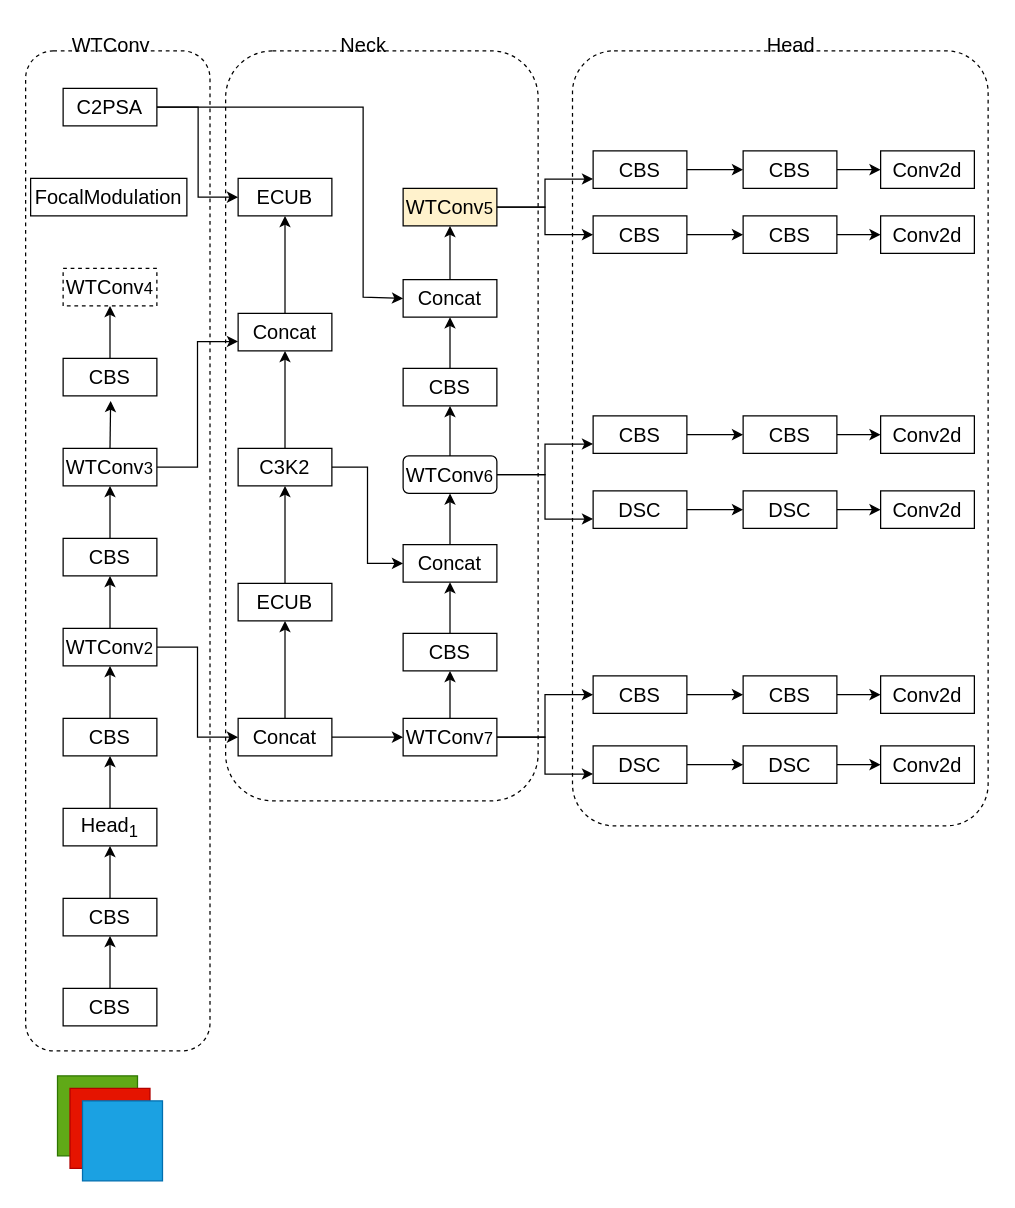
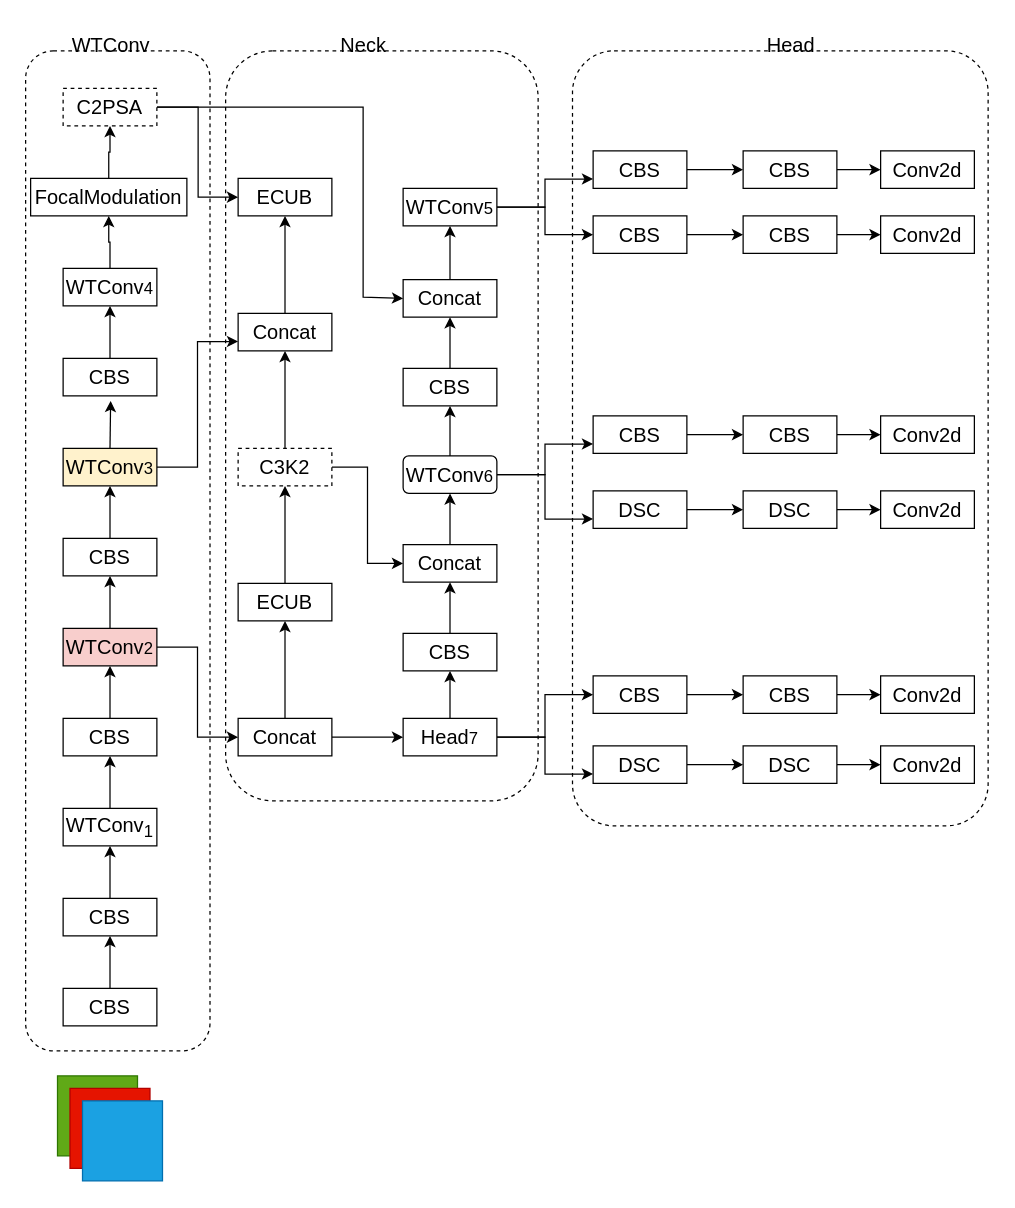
node "C2PSA": style solid -> dashed
edge "FocalModulation" -> "C2PSA": added
node "WTConv5": fillcolor #fff2cc -> #ffffff
edge "WTConv4" -> "FocalModulation": added
node "WTConv4": style dashed -> solid
node "WTConv3": fillcolor #ffffff -> #fff2cc
node "C3K2": style solid -> dashed
node "WTConv2": fillcolor #ffffff -> #f8cecc
node "WTConv7": label "WTConv7" -> "Head7"
node "Head1": label "Head1" -> "WTConv1"
